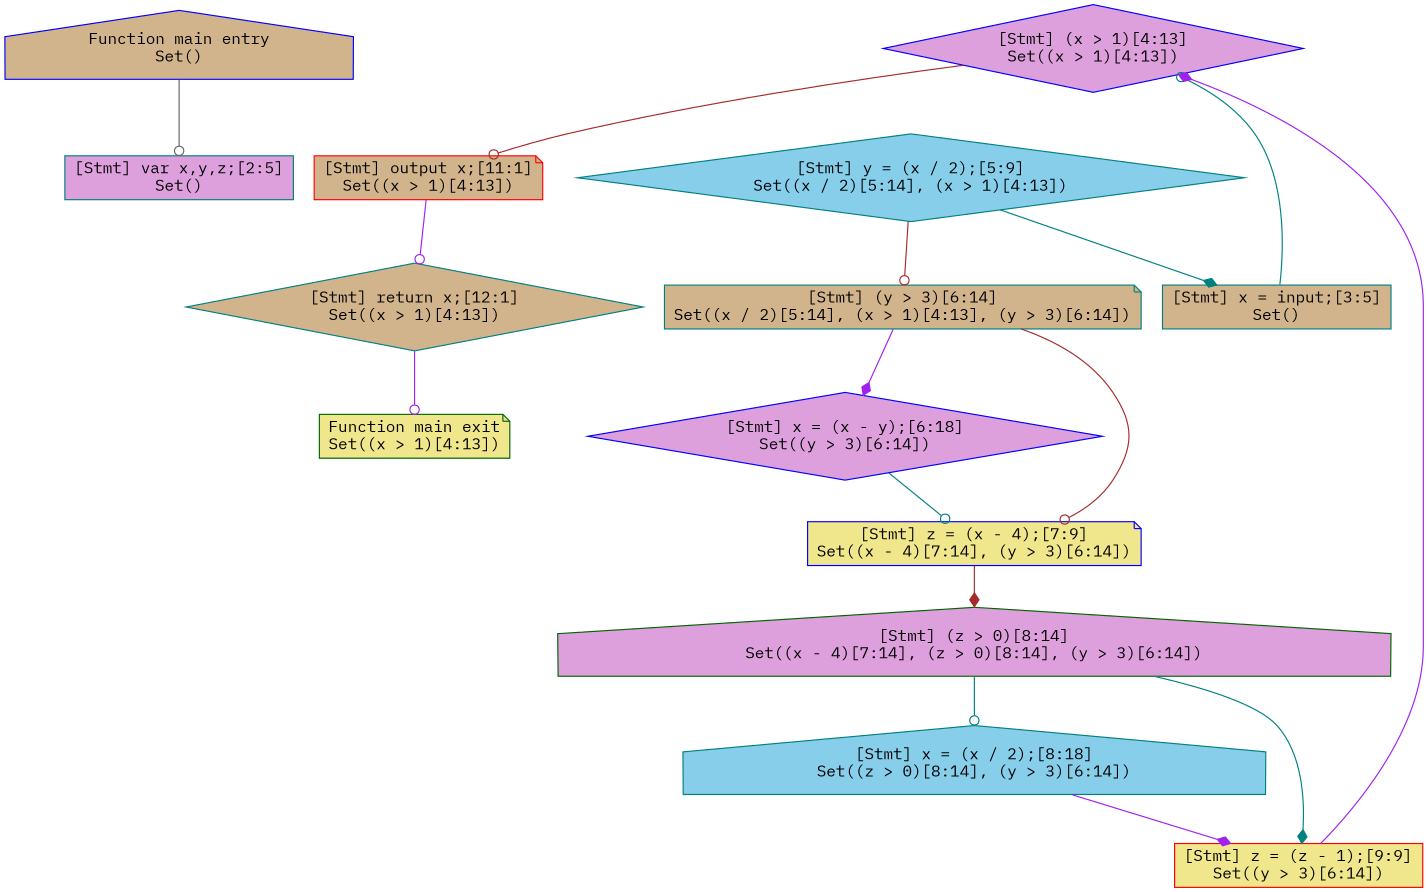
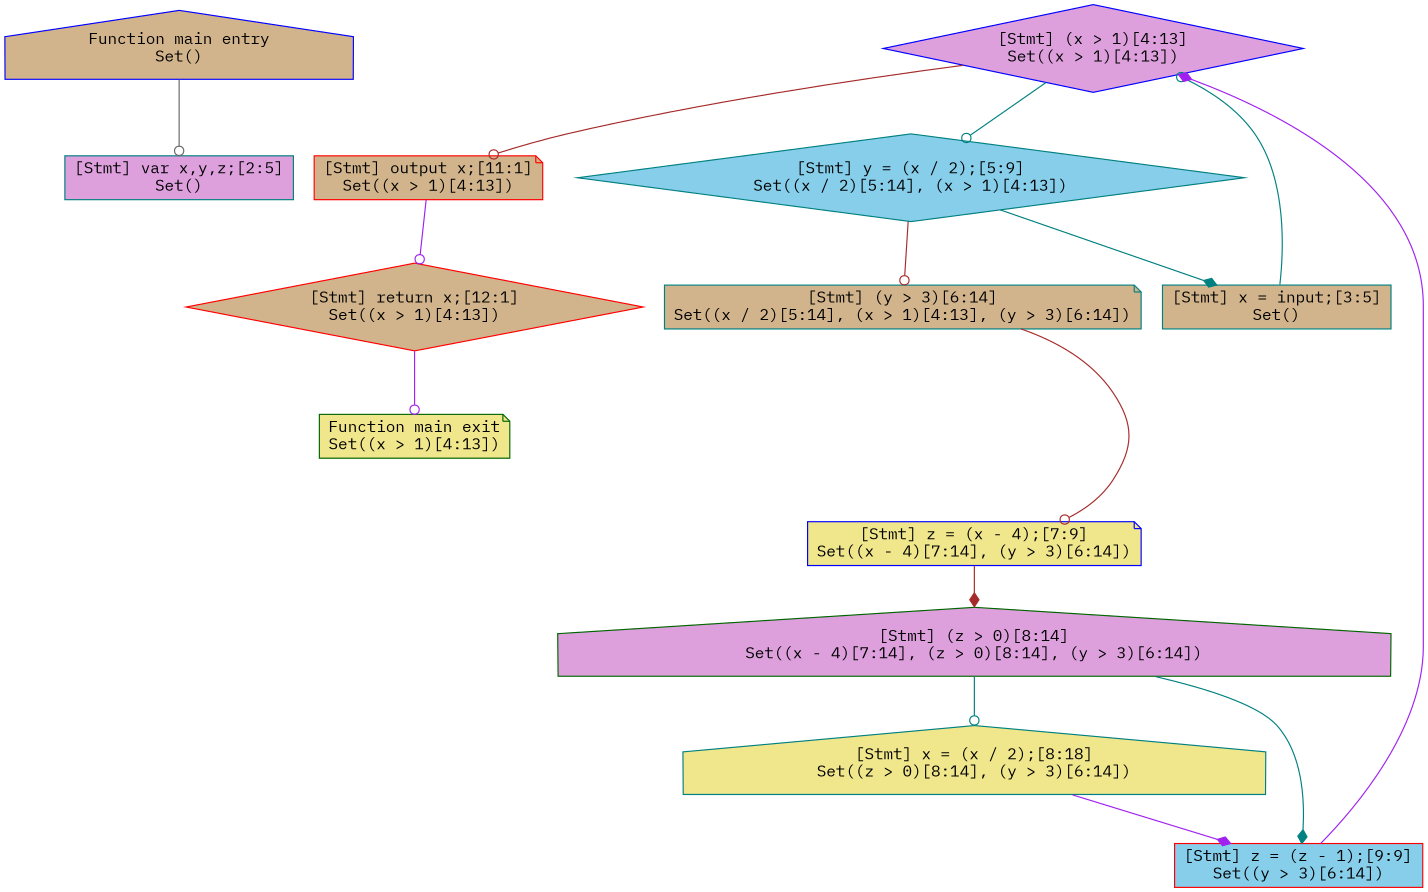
edge "[Stmt] (x > 1)[4:13] Set((x > 1)[4:13])" -> "[Stmt] y = (x / 2);[5:9] Set((x / 2)[5:14], (x > 1)[4:13])": added
node "[Stmt] return x;[12:1] Set((x > 1)[4:13])": color teal -> red
node "[Stmt] x = (x - y);[6:18] Set((y > 3)[6:14])": removed
node "[Stmt] x = (x / 2);[8:18] Set((z > 0)[8:14], (y > 3)[6:14])": fillcolor skyblue -> khaki
node "[Stmt] z = (z - 1);[9:9] Set((y > 3)[6:14])": fillcolor khaki -> skyblue
